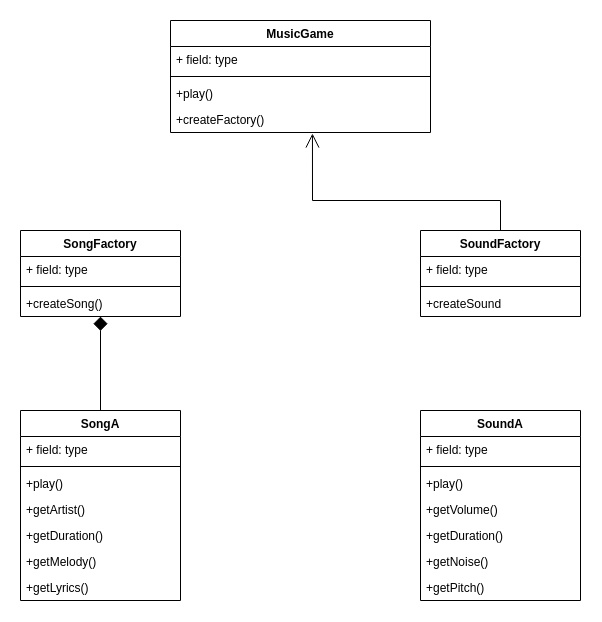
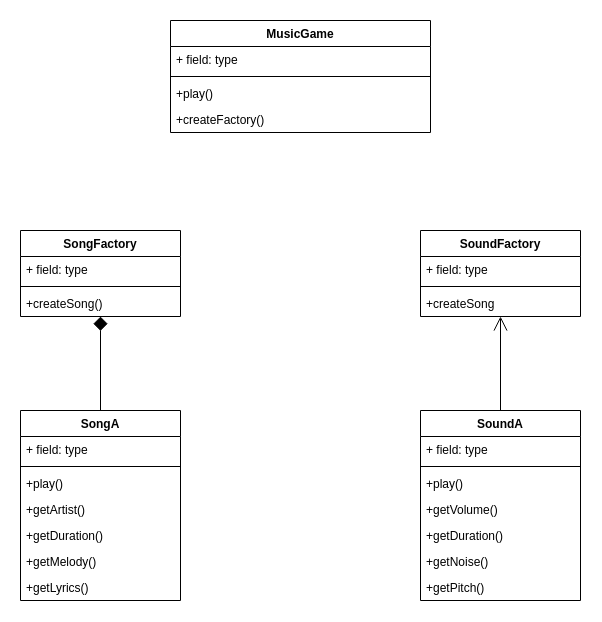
edge "SoundFactory" -> "+createFactory()": removed
node "+createSound": label "+createSound" -> "+createSong"
edge "SoundA" -> "SoundFactory": added
